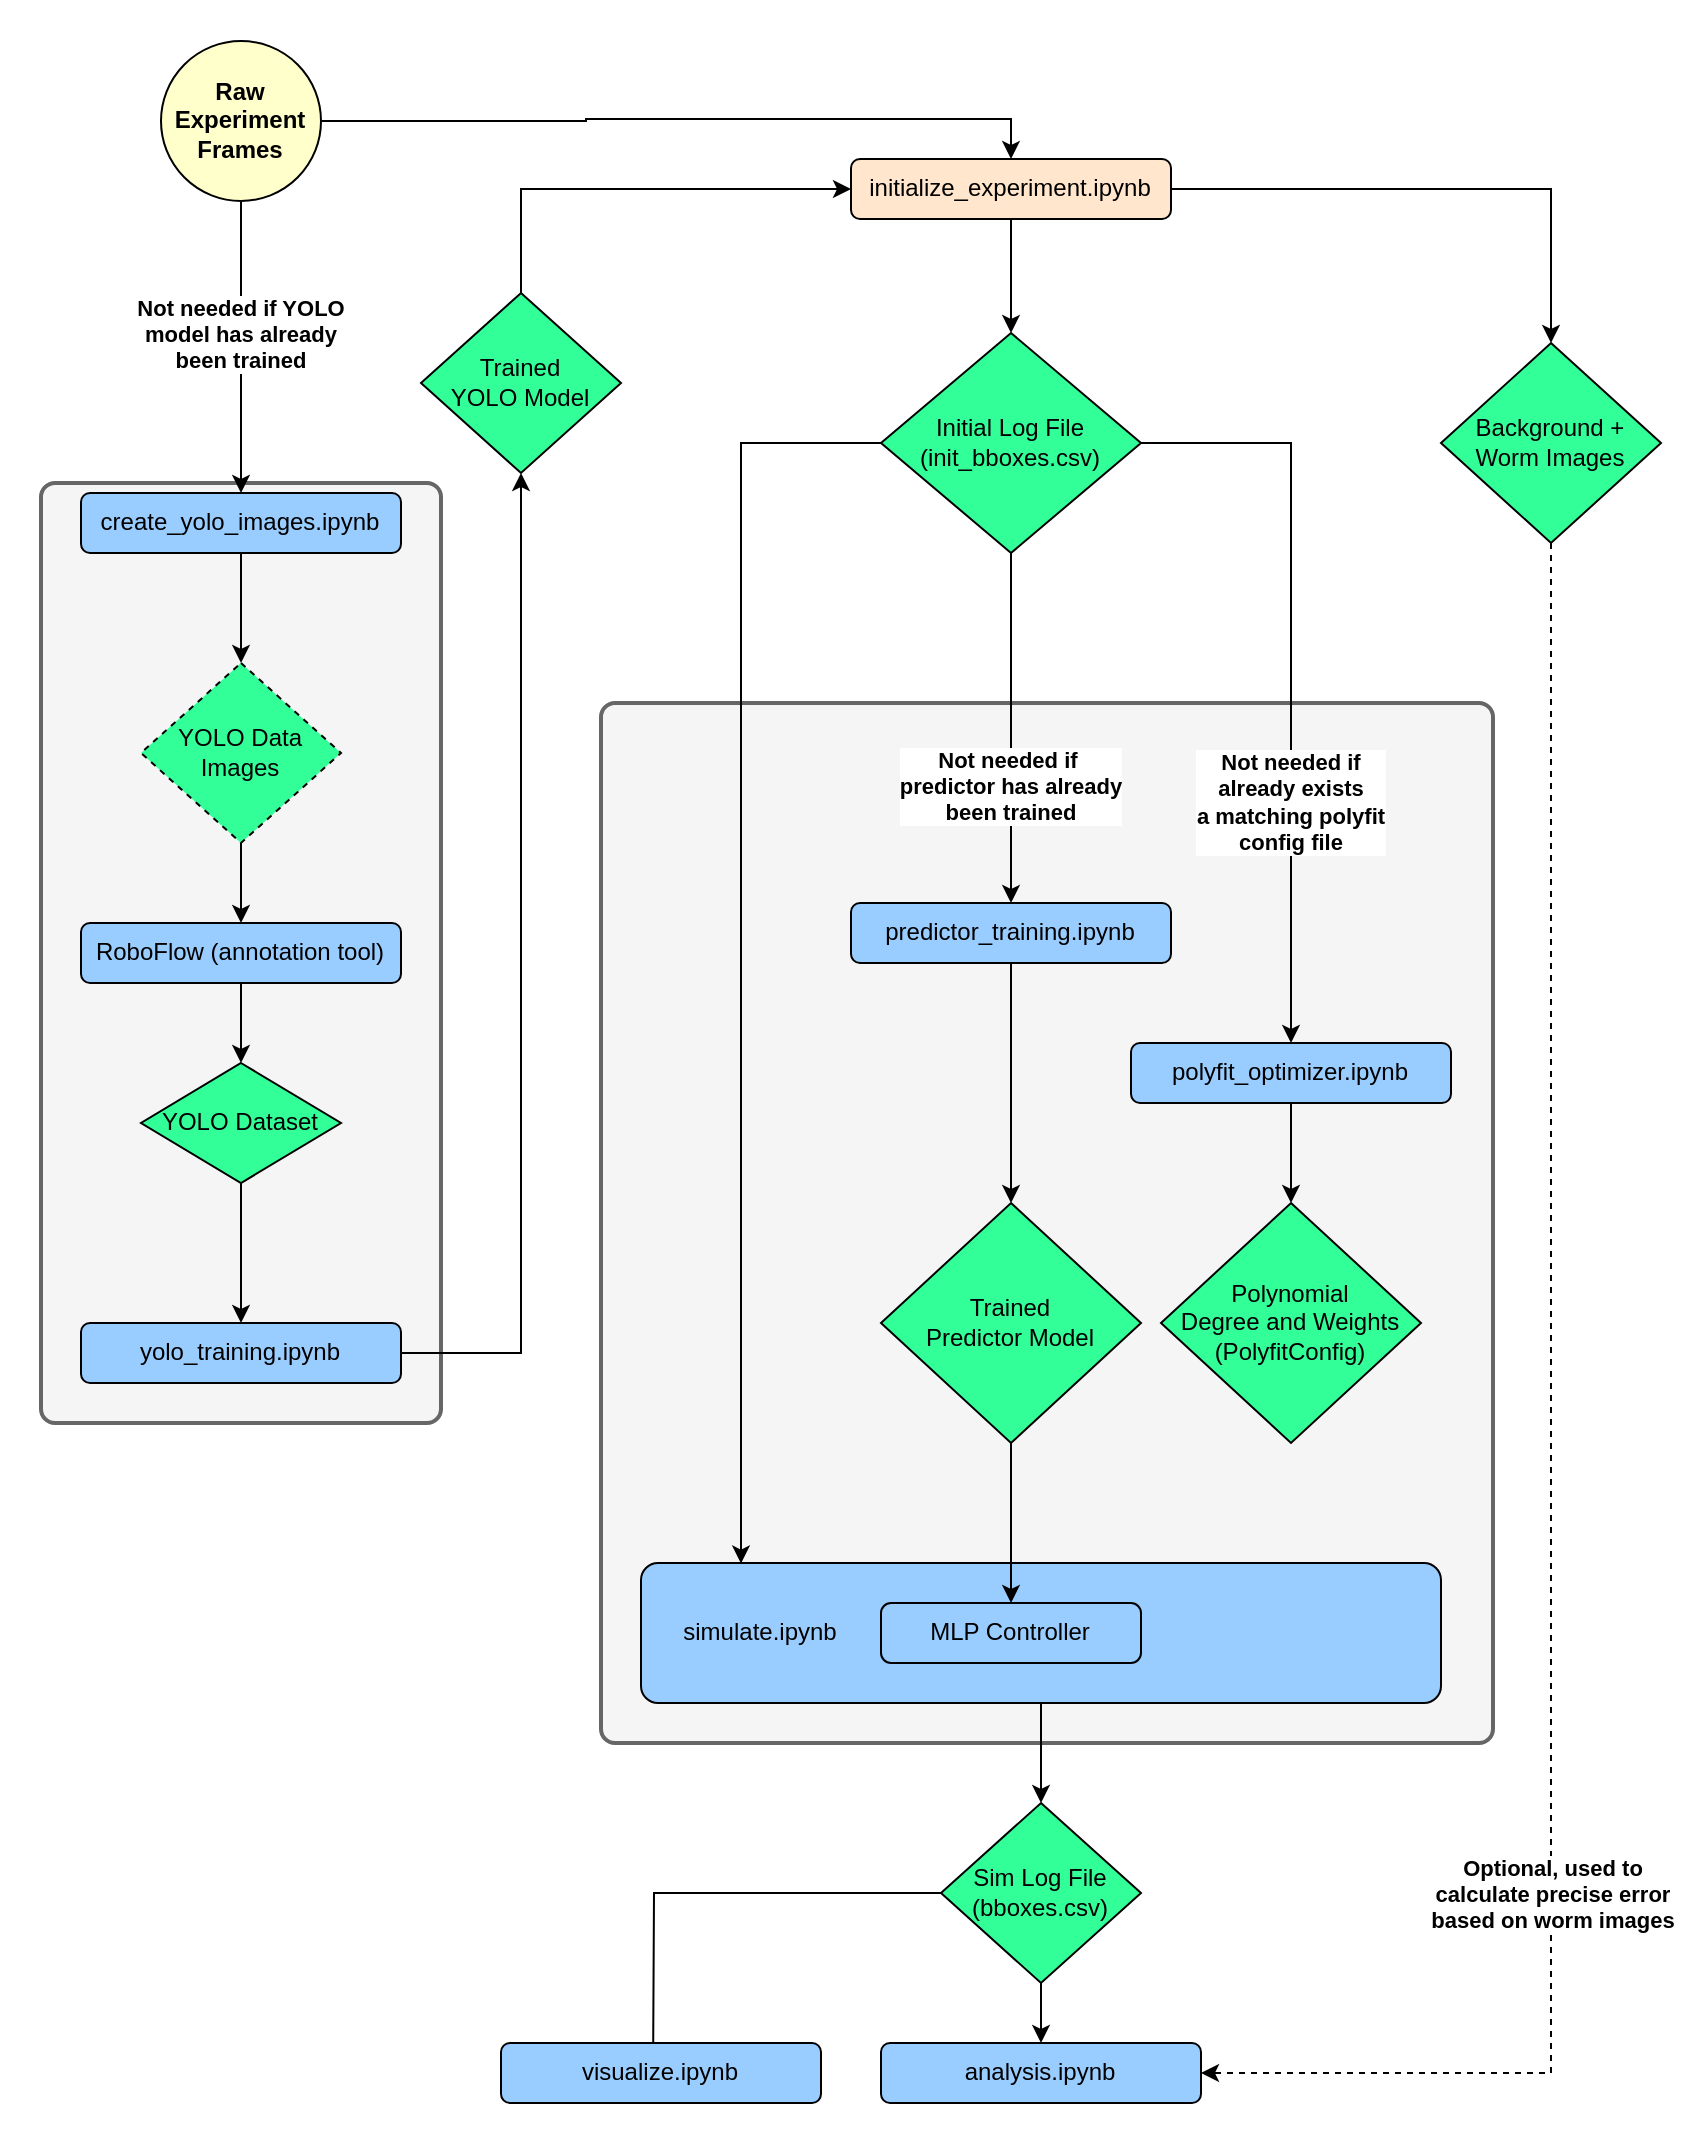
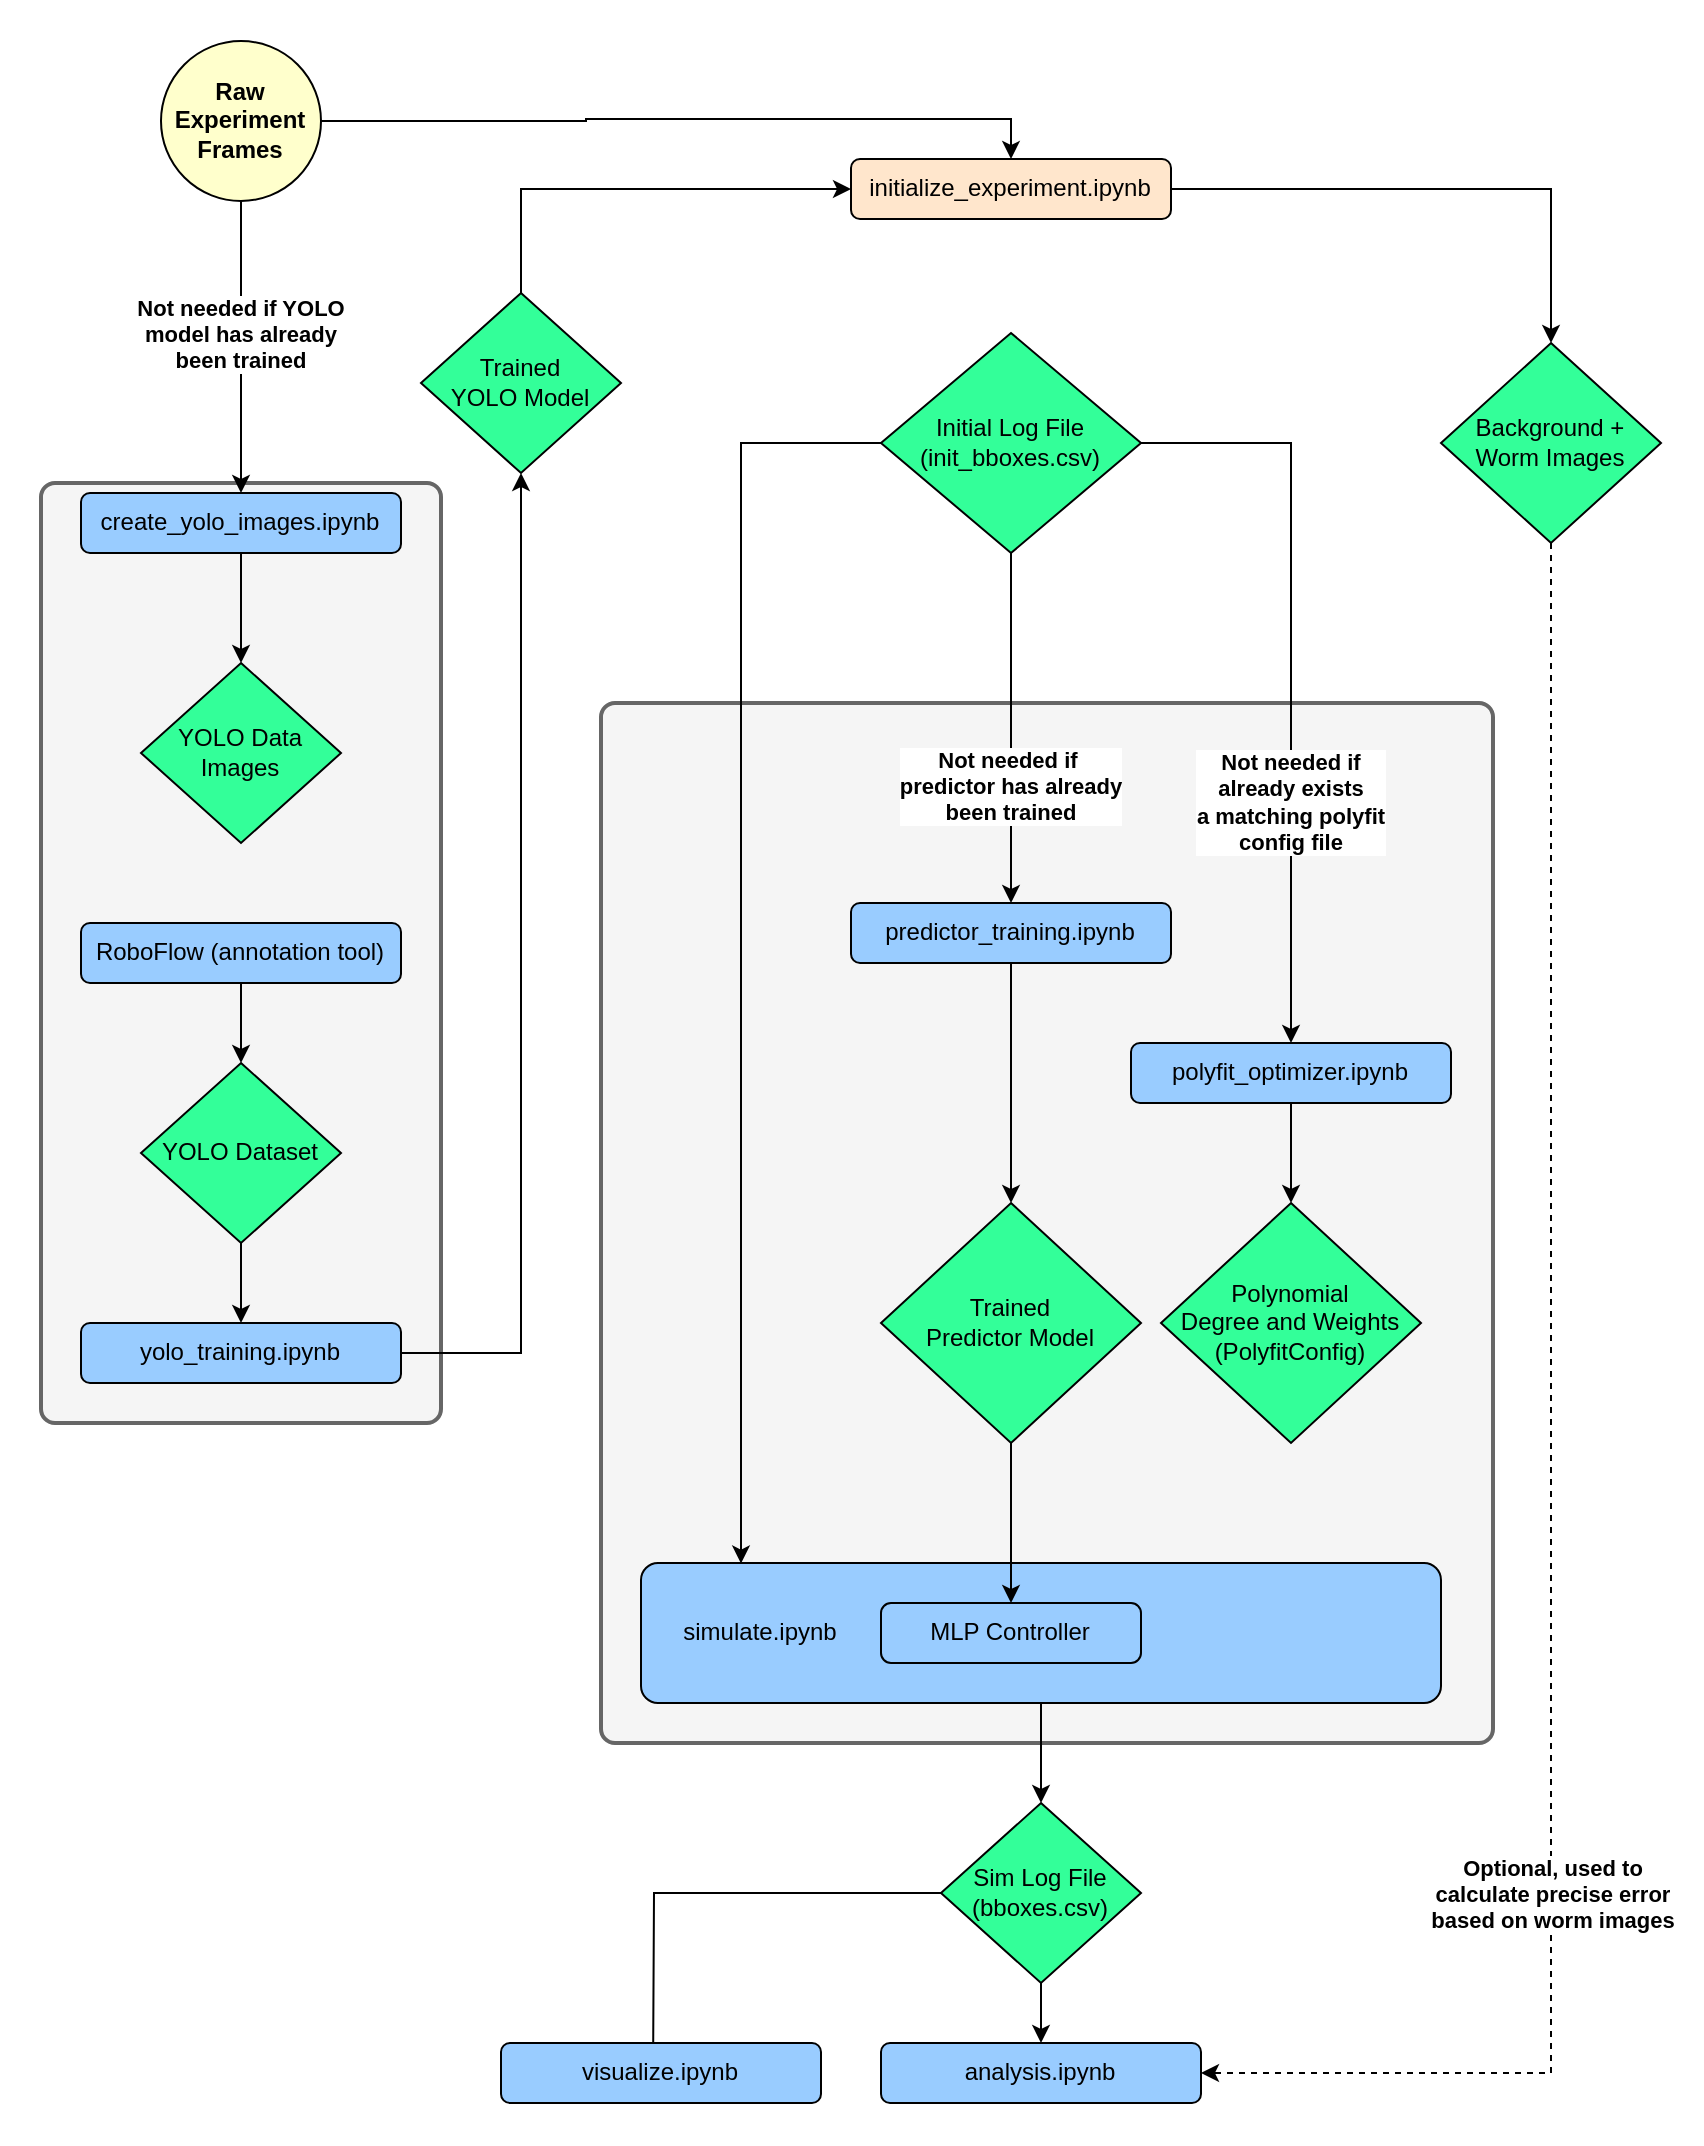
edge "initialize_experiment.ipynb" -> "Initial Log File (init_bboxes.csv)": removed
node "YOLO Data Images": style dashed -> solid
edge "YOLO Data Images" -> "RoboFlow (annotation tool)": removed
node "YOLO Dataset": size 200x120 -> 200x180
